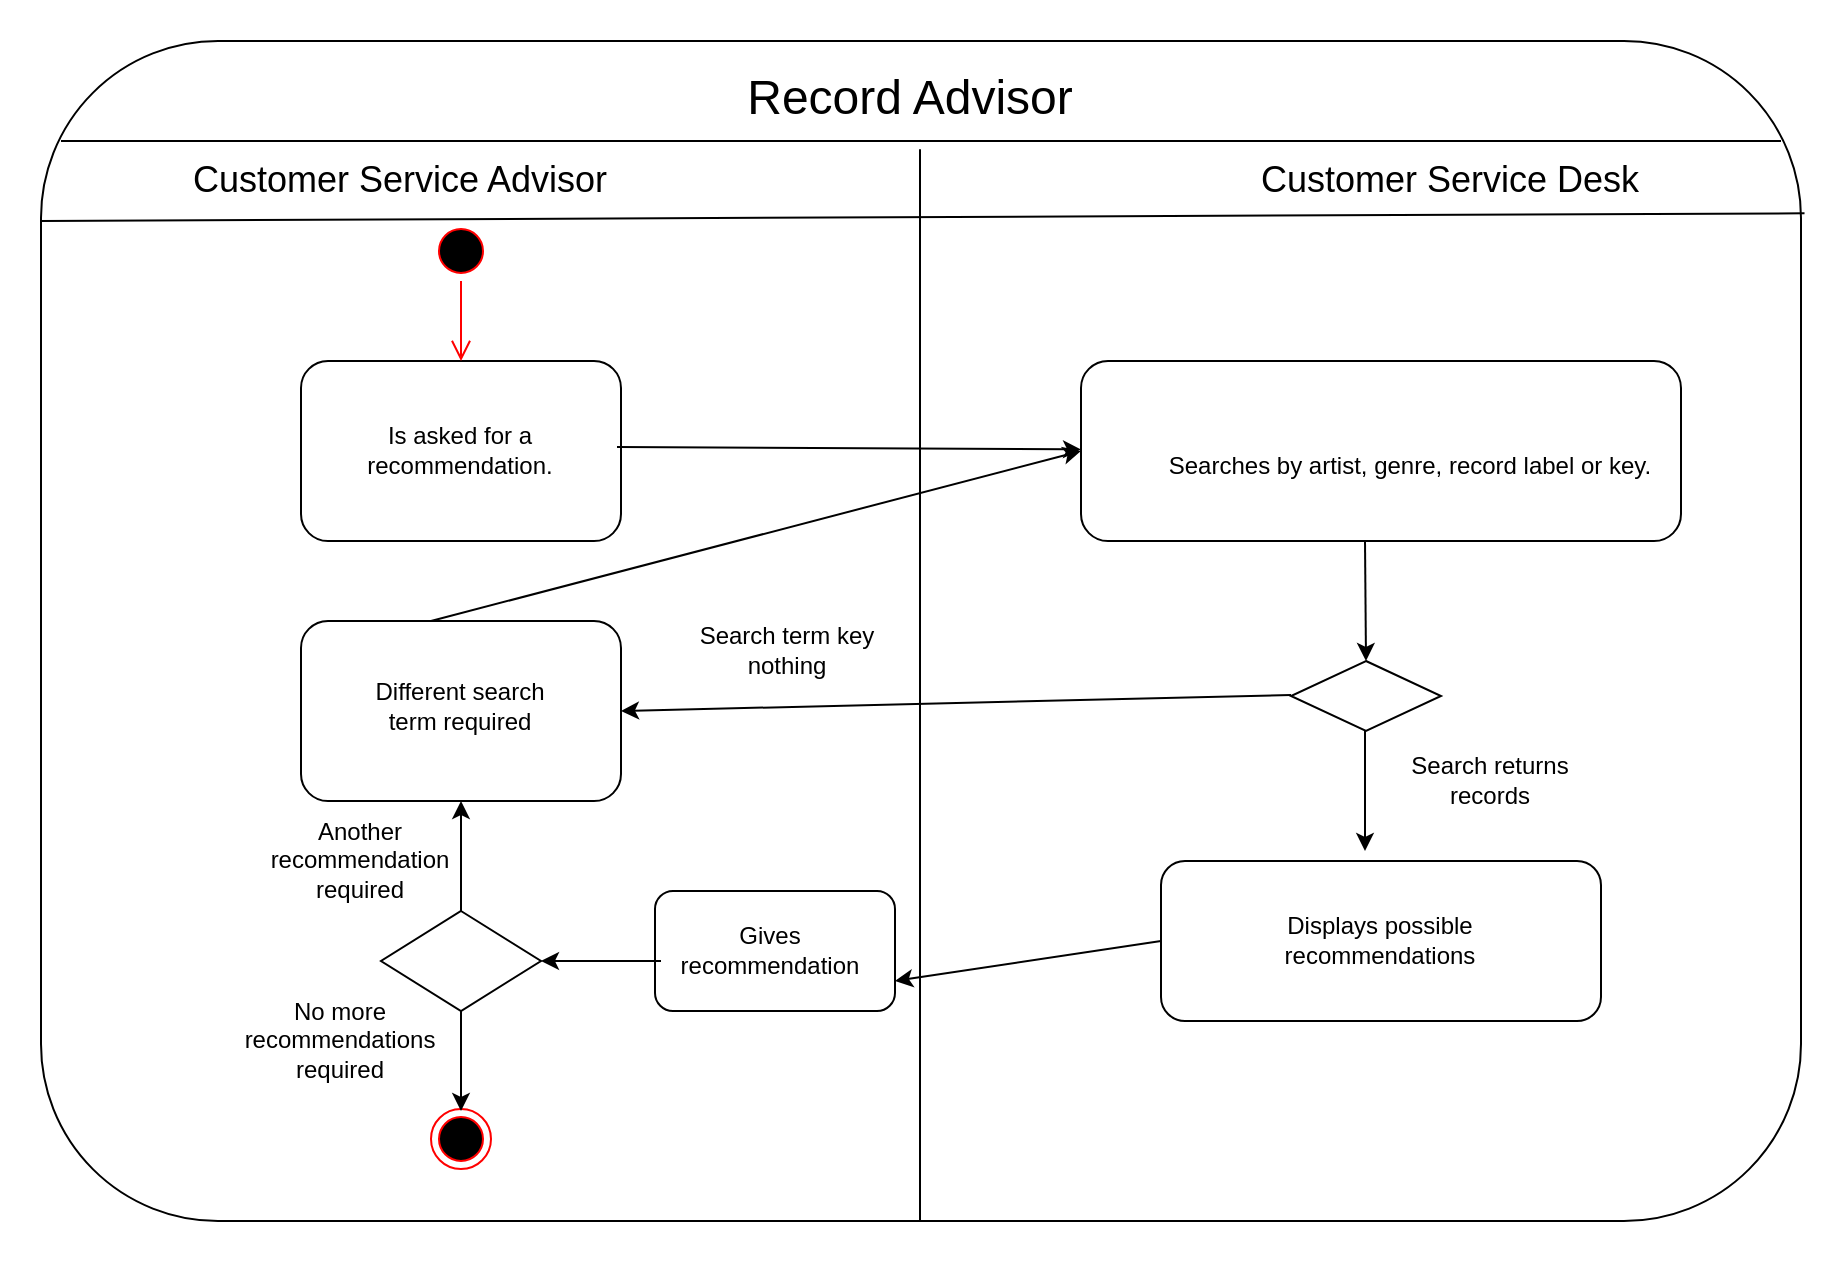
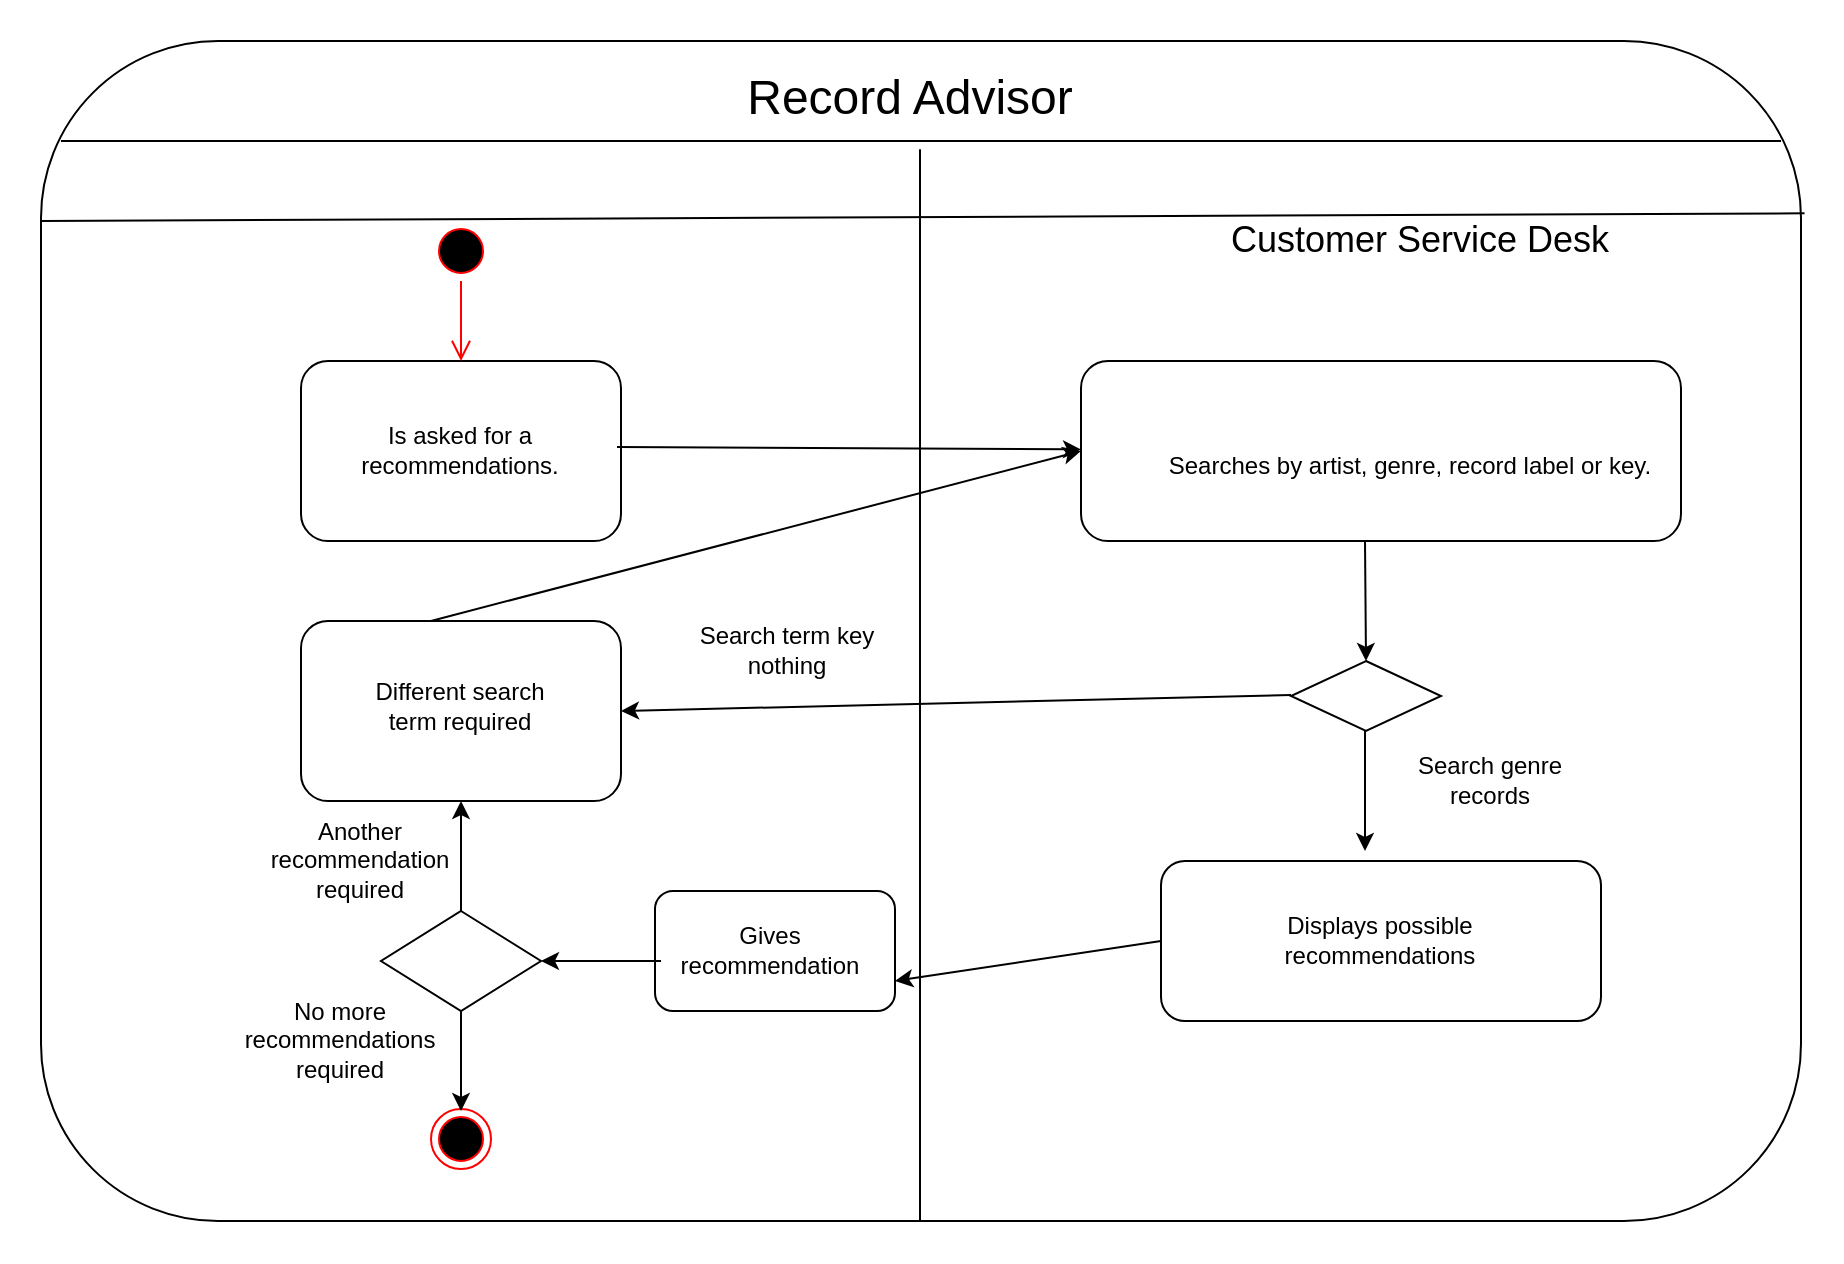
node "Customer Service Advisor": removed
node "Customer Service Desk": moved (1451, 181) -> (1421, 241)
node "Is asked for a recommendation.": label "Is asked for a recommendation." -> "Is asked for a recommendations."
node "Search returns records": label "Search returns records" -> "Search genre records"
